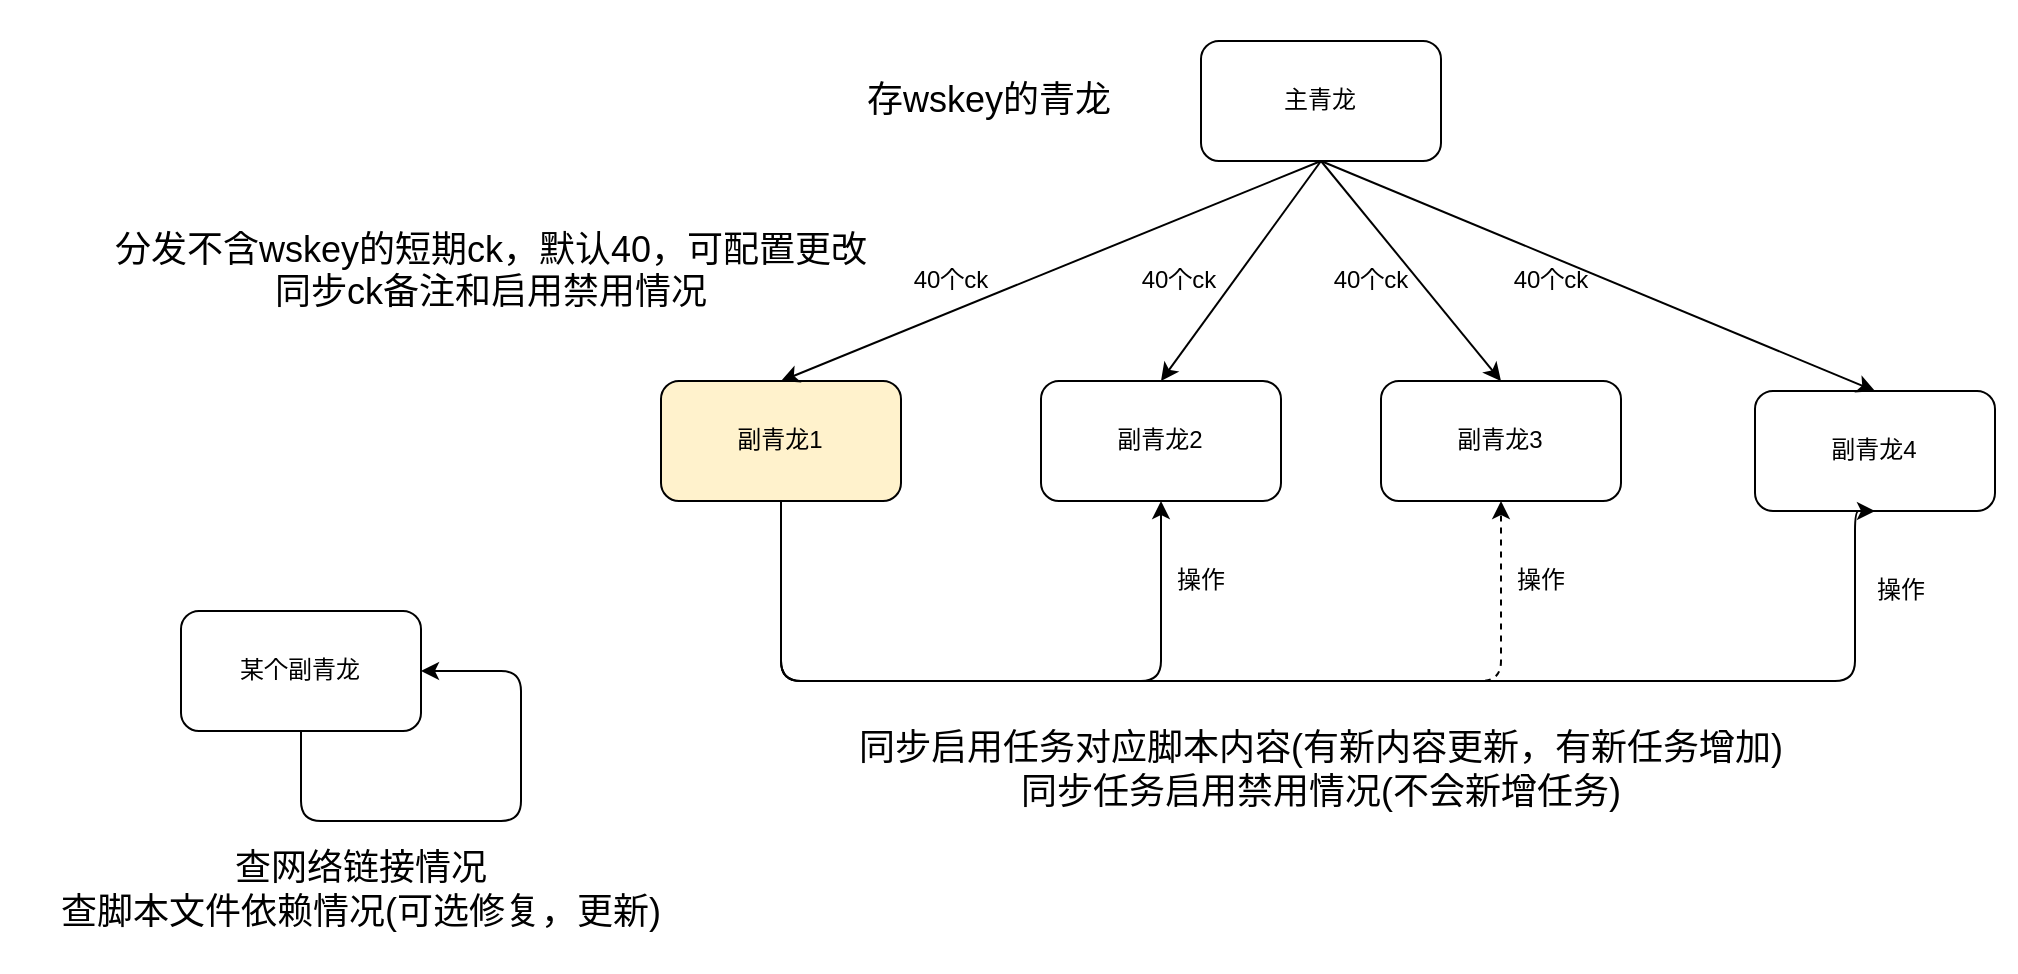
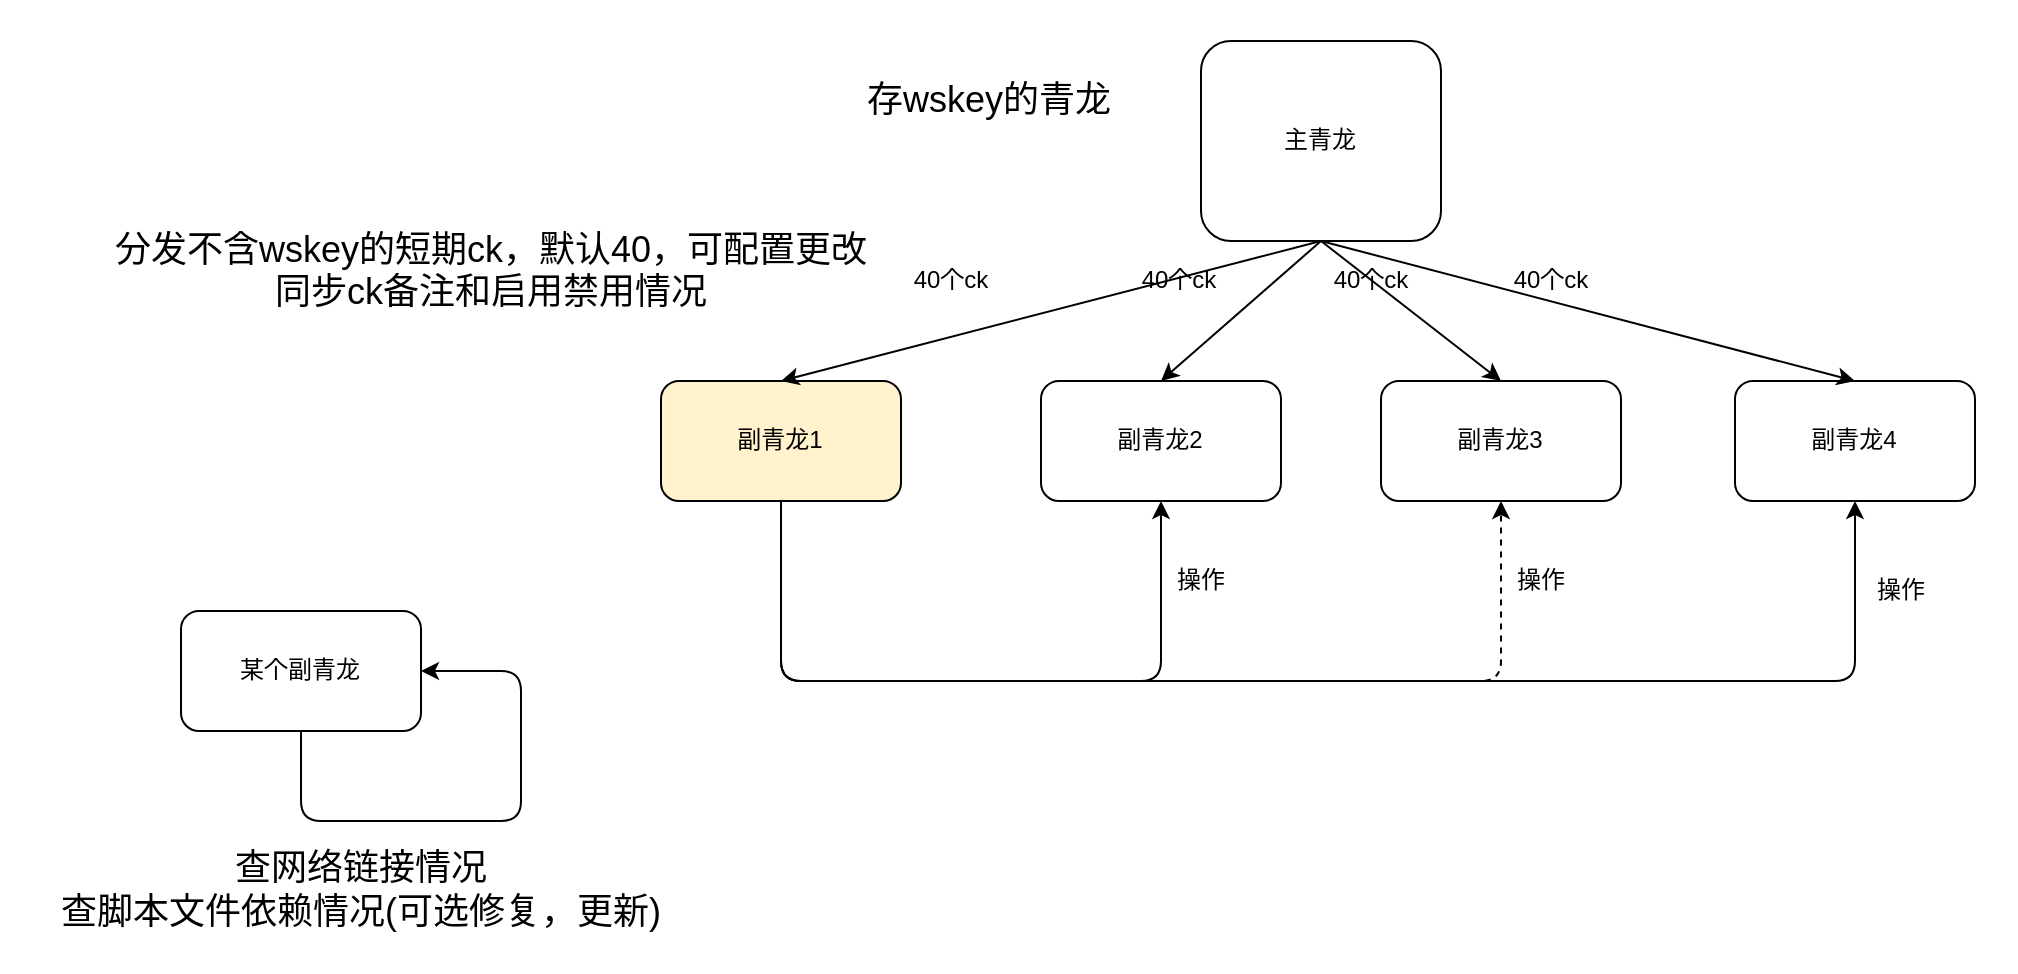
node "主青龙": size 240x120 -> 240x200
node "副青龙4": moved (1875, 451) -> (1855, 441)
node "同步启用任务对应脚本内容(有新内容更新，有新任务增加) 同步任务启用禁用情况(不会新增任务)": removed
